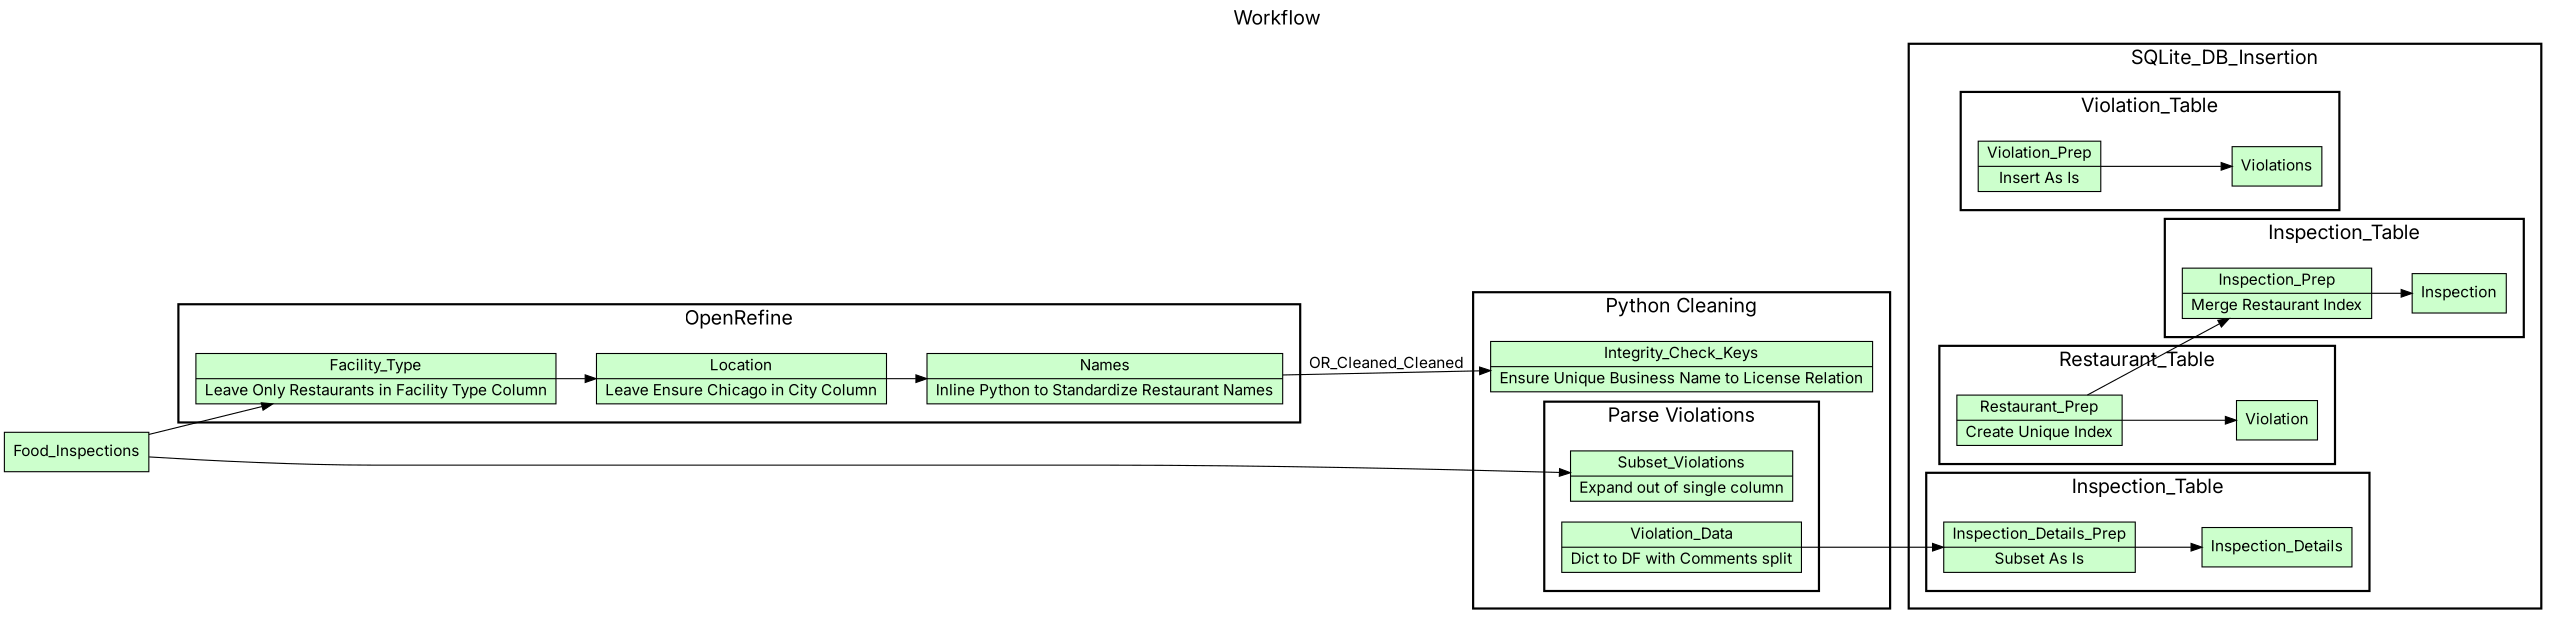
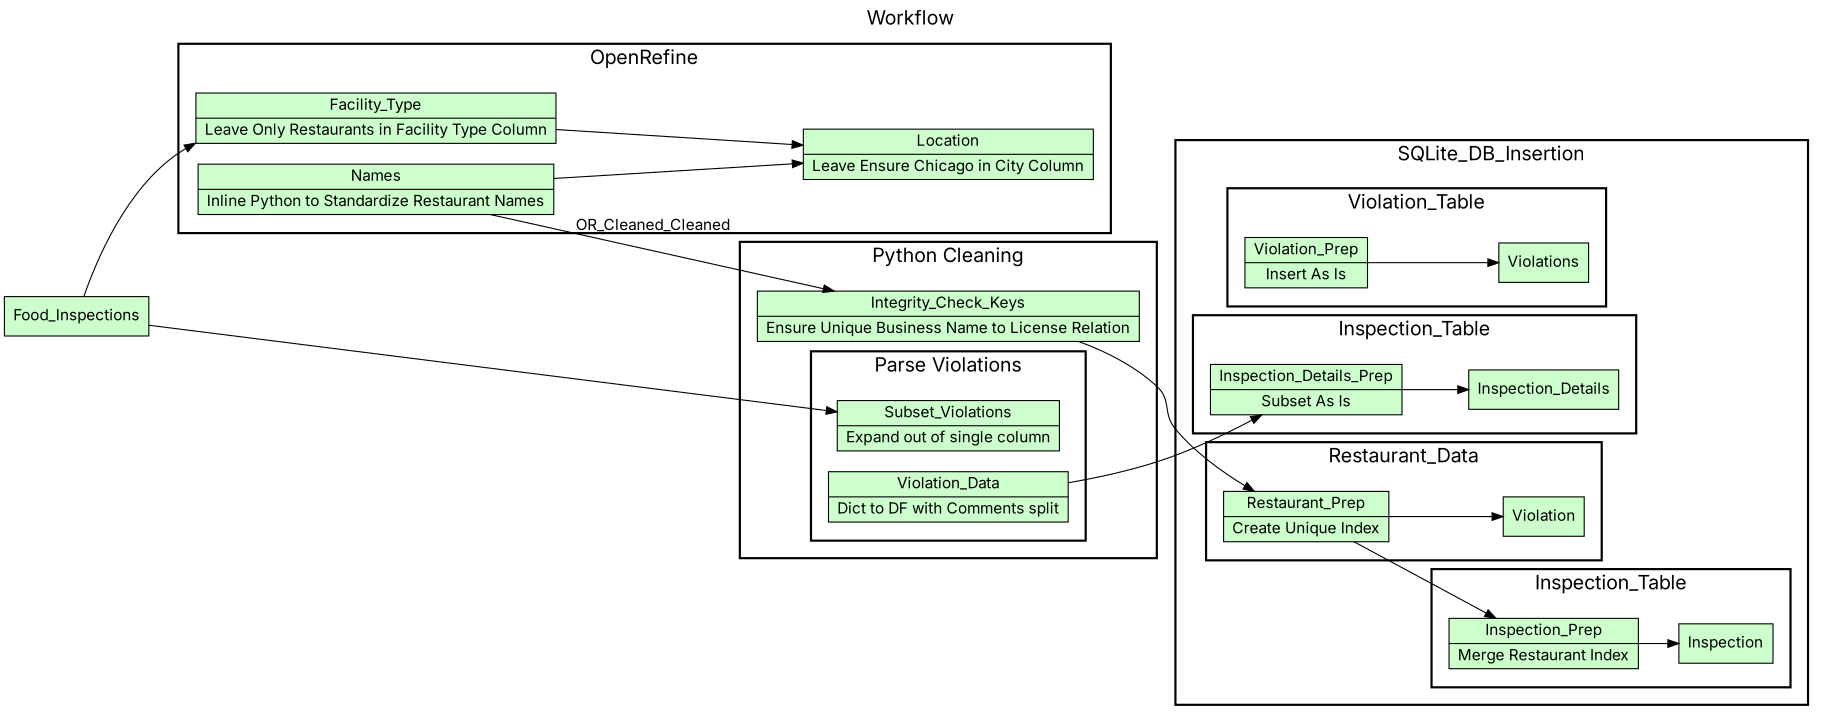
cluster "Restaurant_Table": label "Restaurant_Table" -> "Restaurant_Data"
edge "Location" -> "Names": reversed
edge "Integrity_Check_Keys" -> "Restaurant_Prep": added
